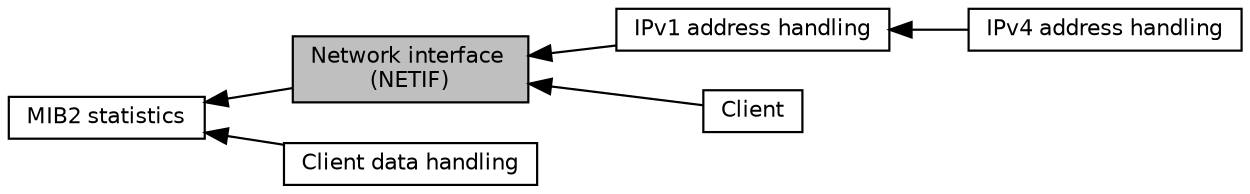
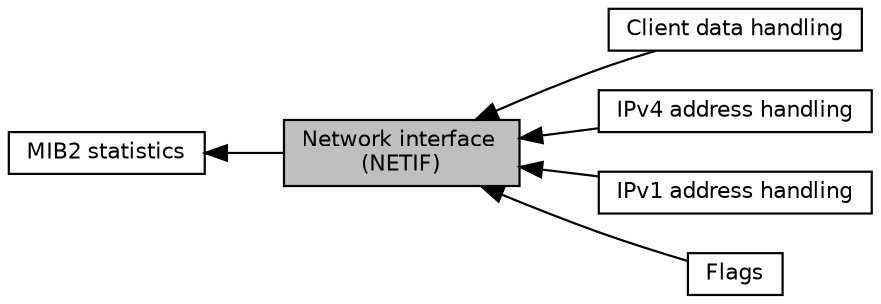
edge "IPv4 address handling" -> "IPv1 address handling": now "IPv4 address handling" -> "Network interface (NETIF)"
node "Client": label "Client" -> "Flags"
edge "Client data handling" -> "MIB2 statistics": now "Client data handling" -> "Network interface (NETIF)"
